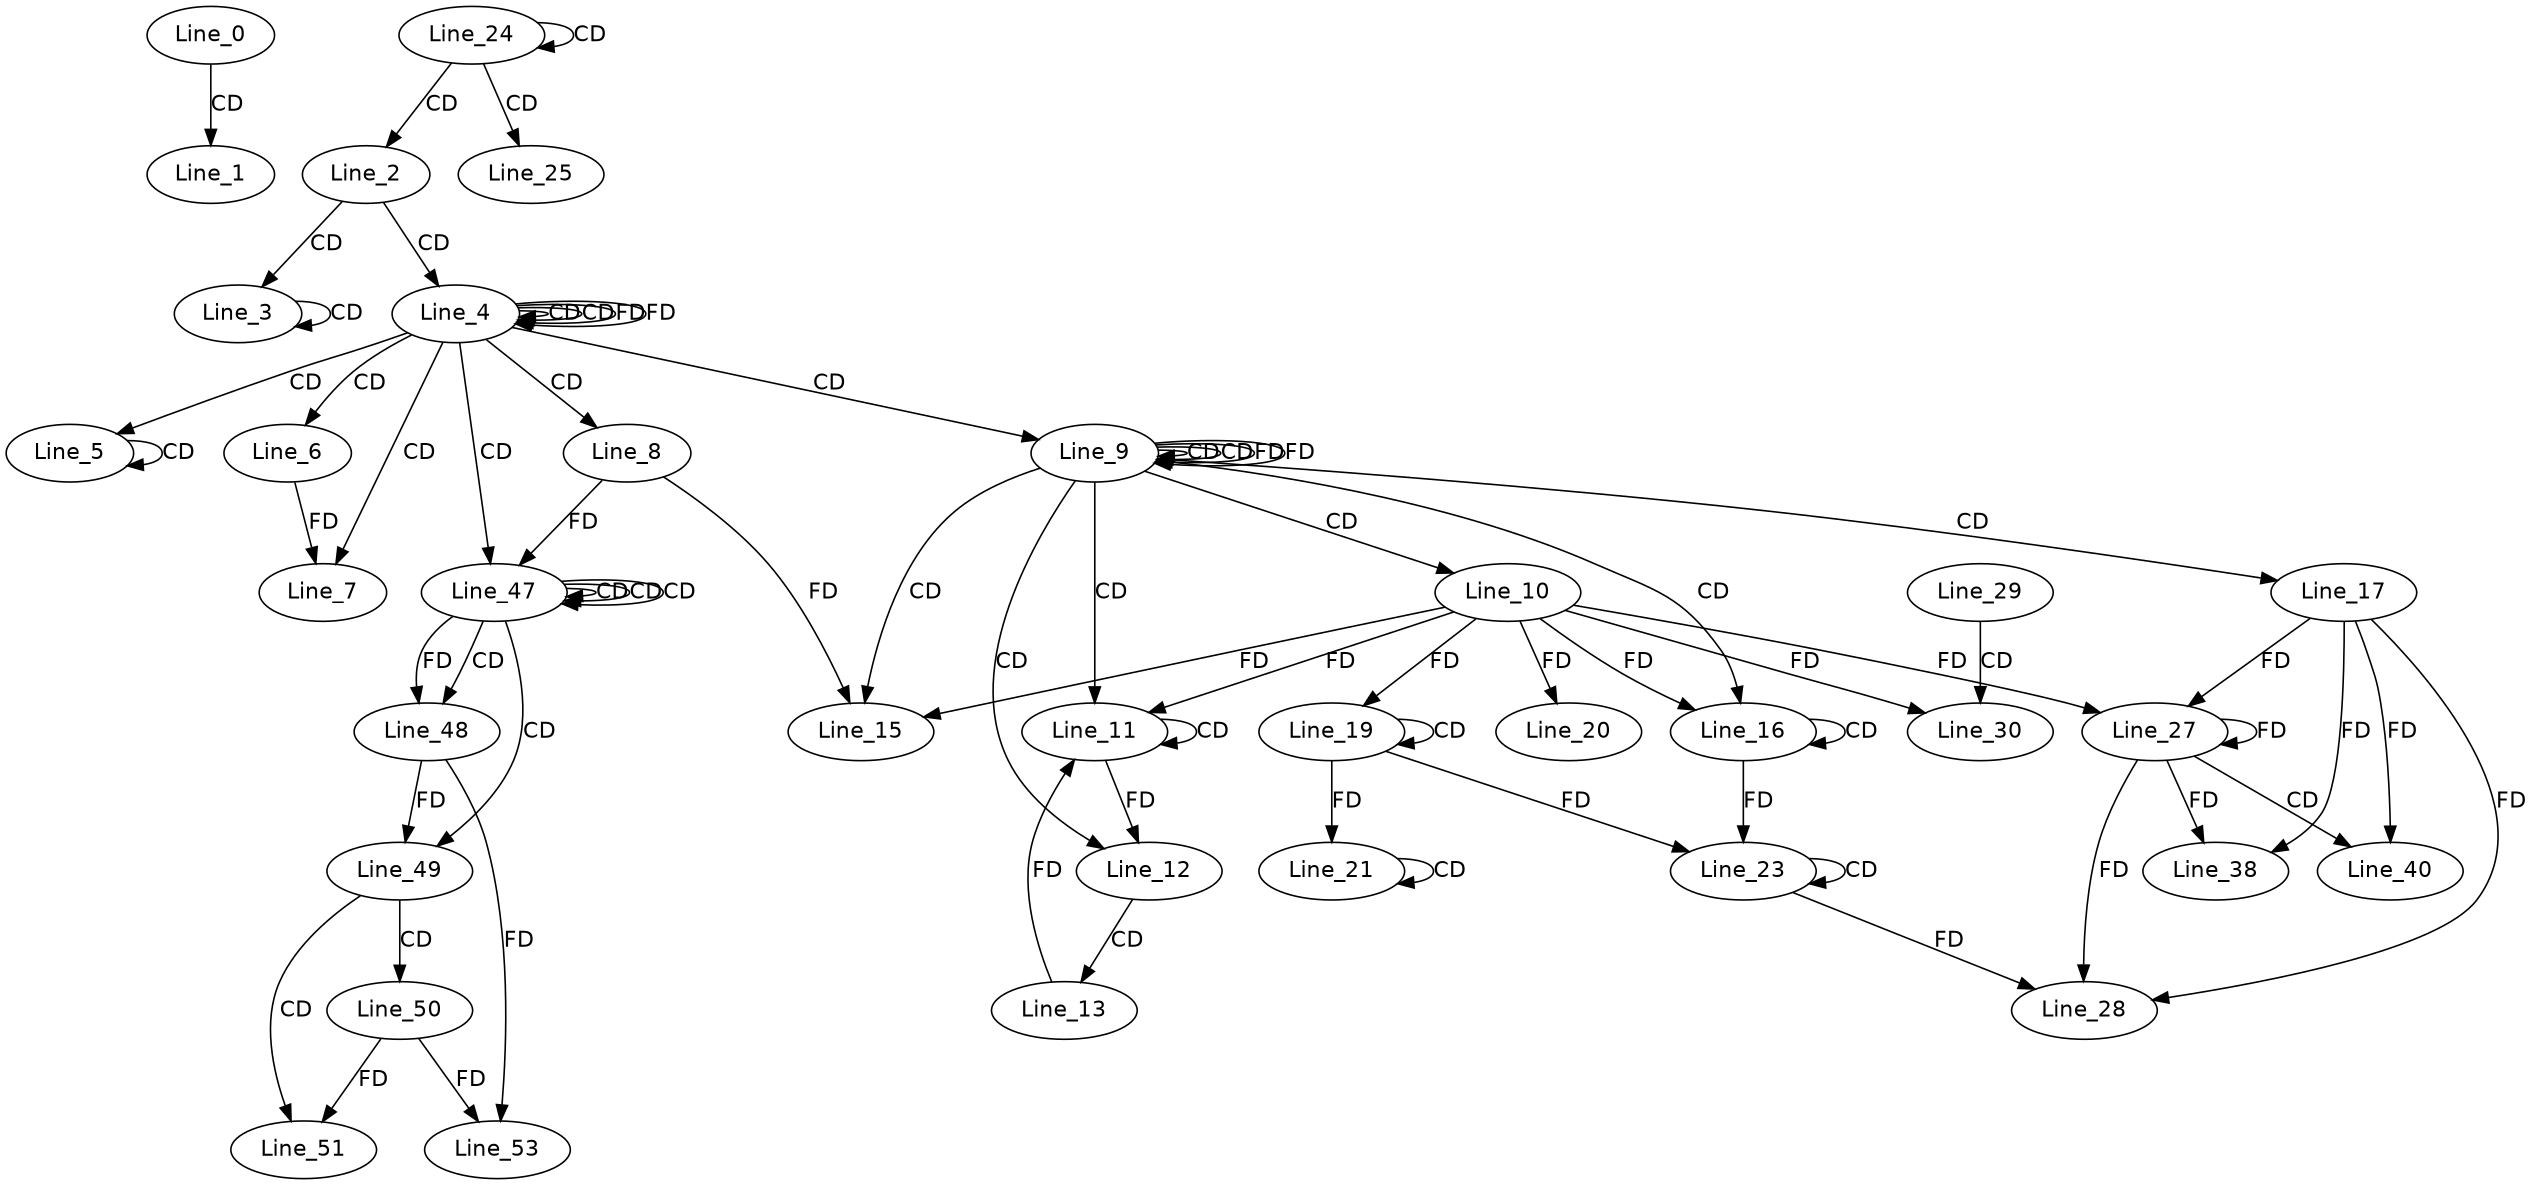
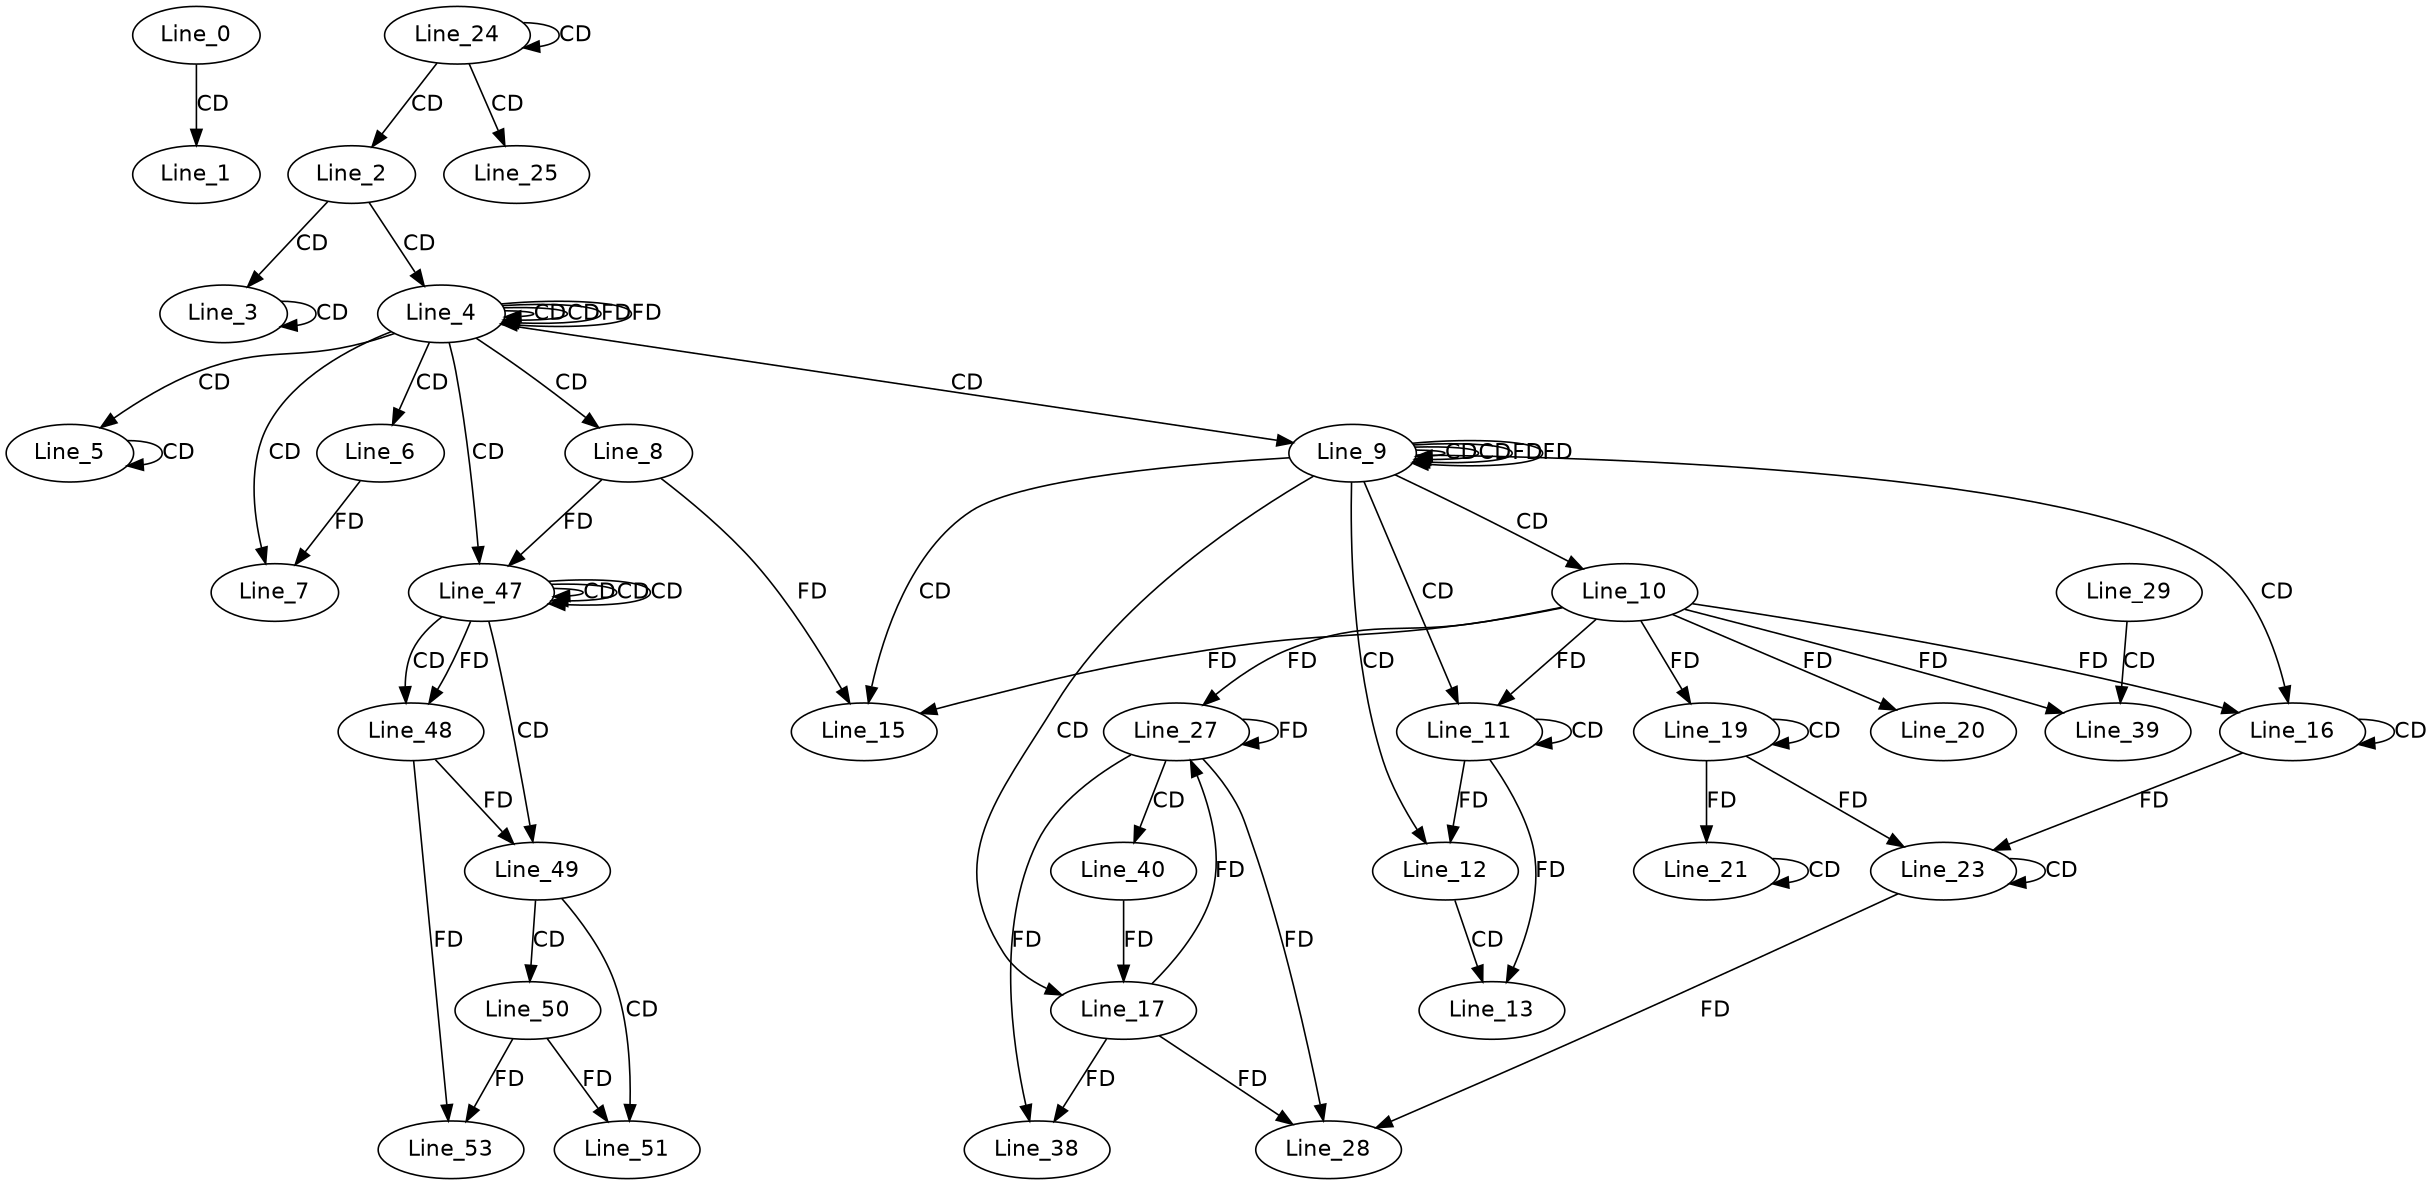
edge "Line_17" -> "Line_40": reversed
node "Line_30": label "Line_30" -> "Line_39"
edge "Line_13" -> "Line_11": reversed
